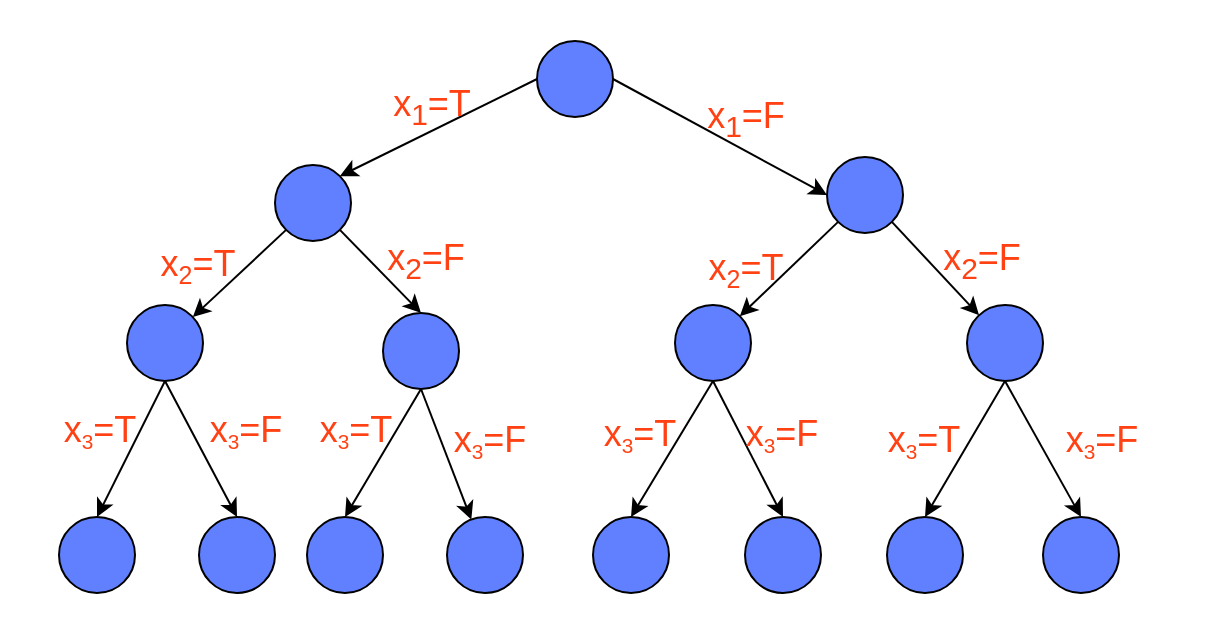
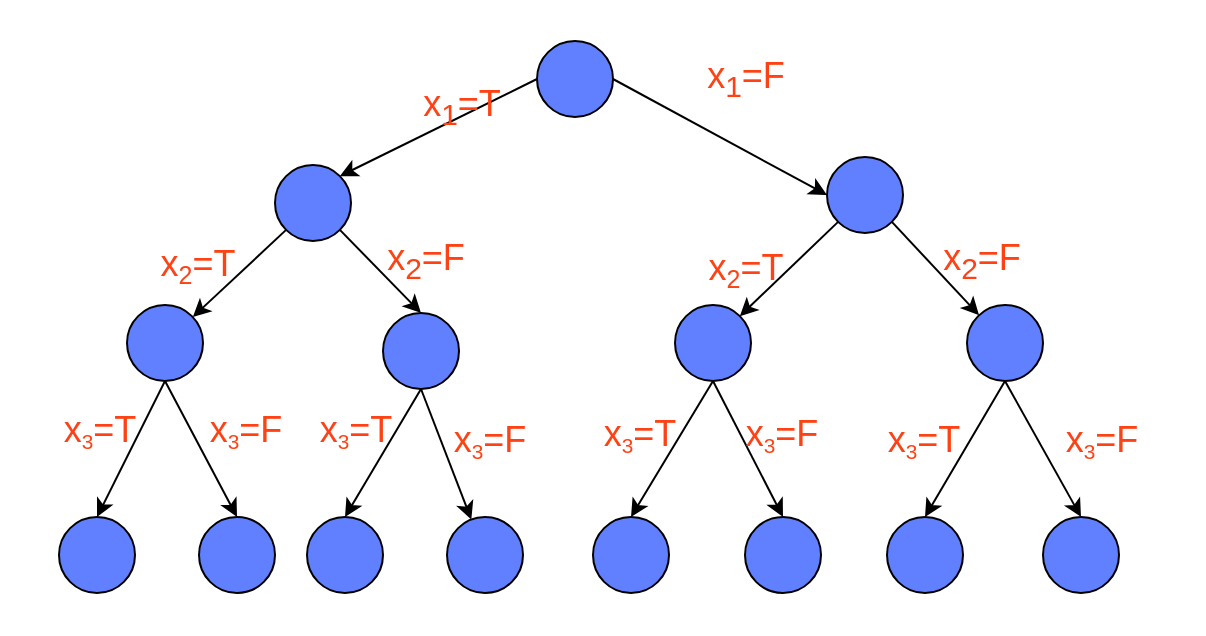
node "x1=T": moved (433, 109) -> (463, 109)
node "x1=F": moved (747, 121) -> (747, 81)
